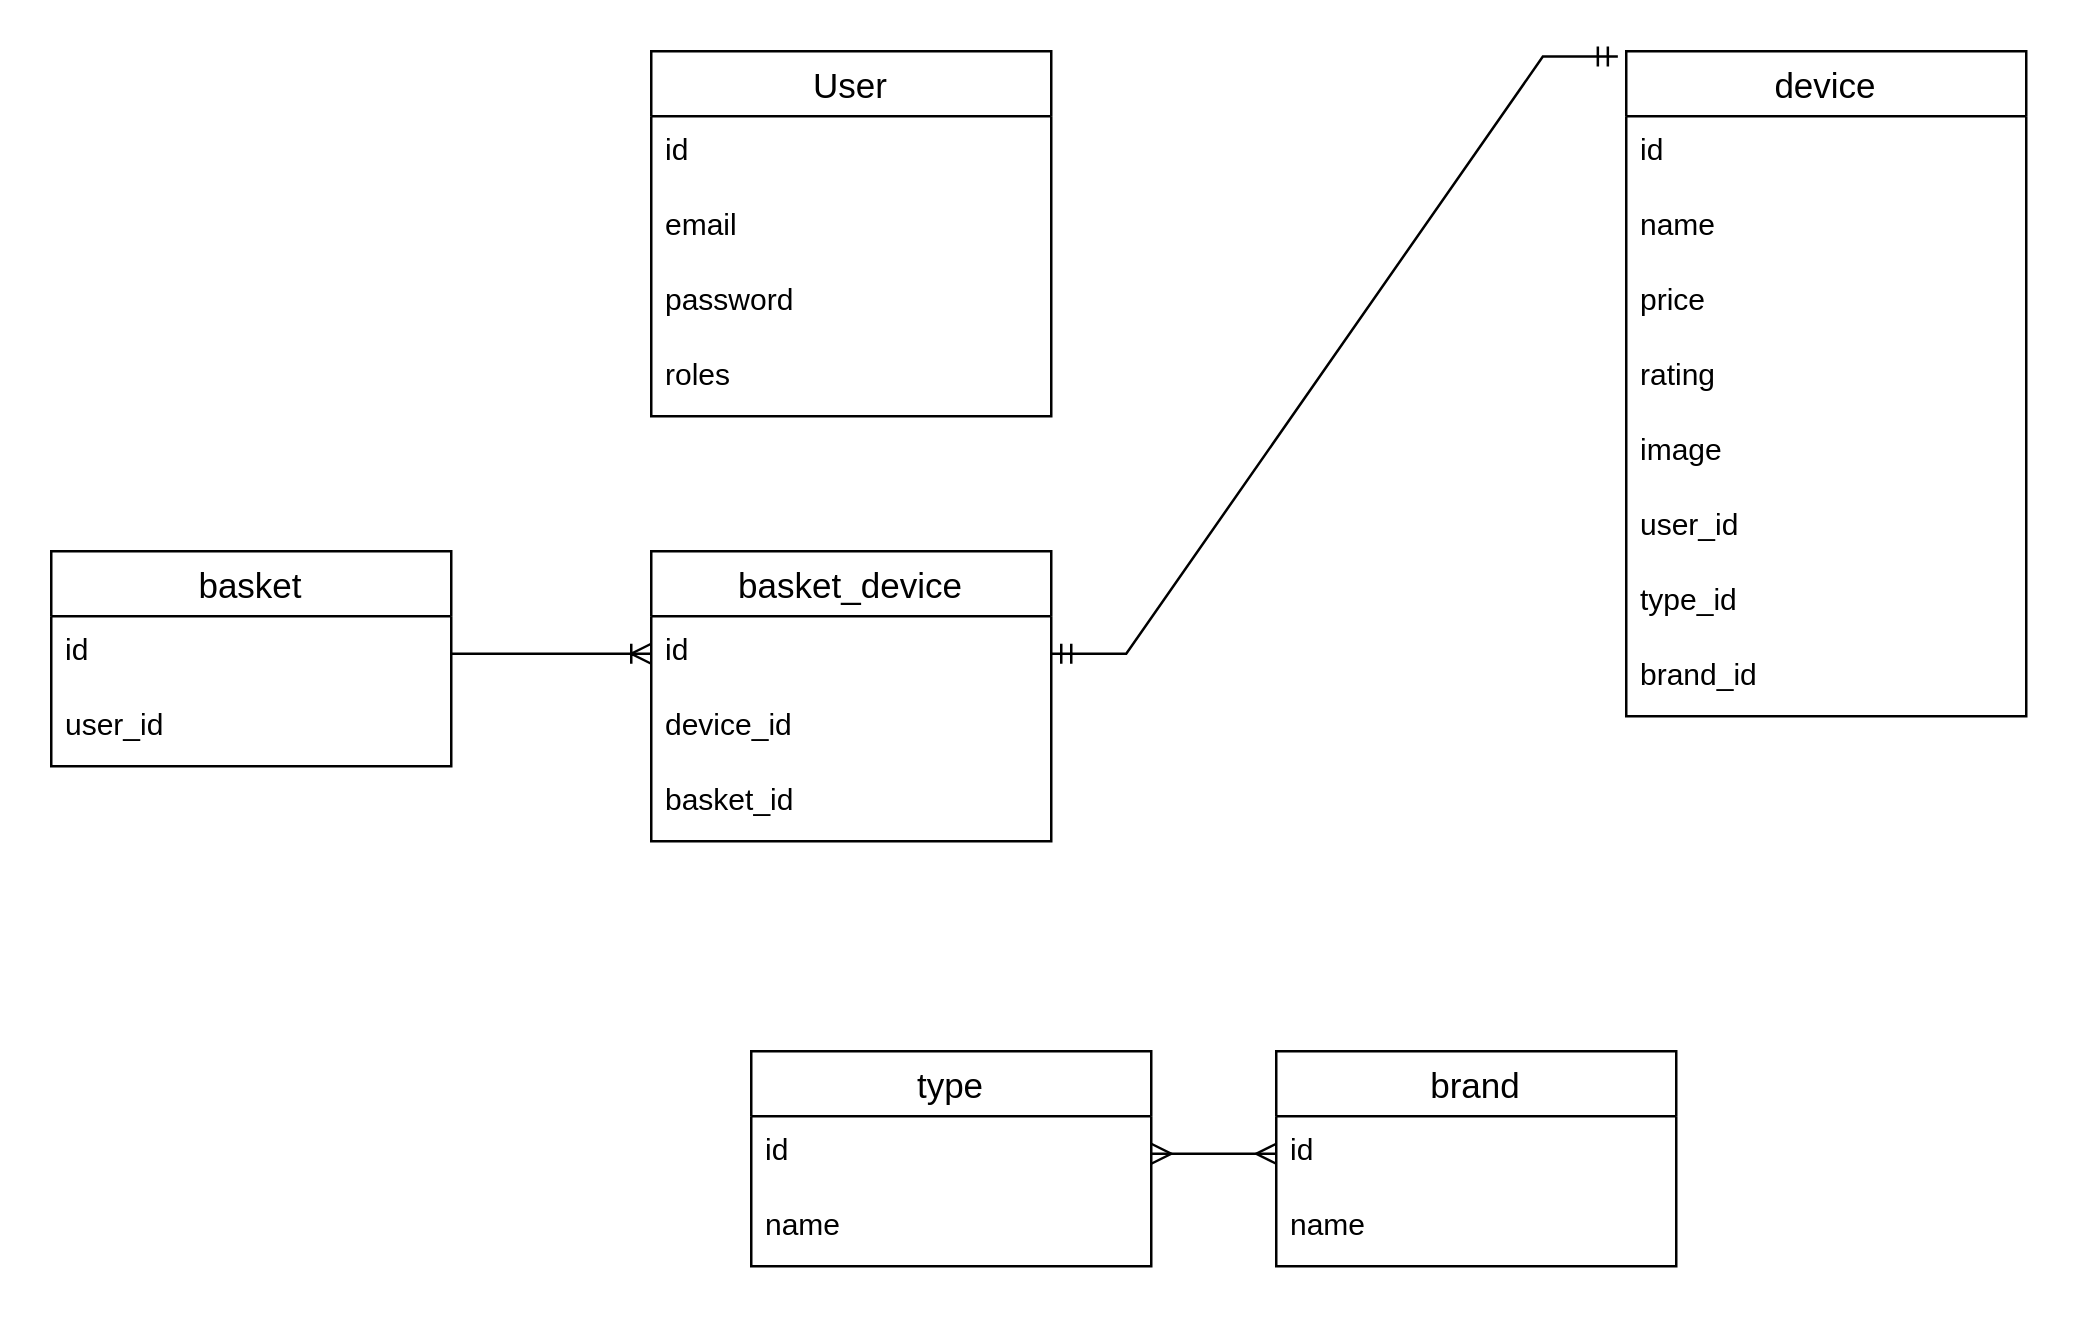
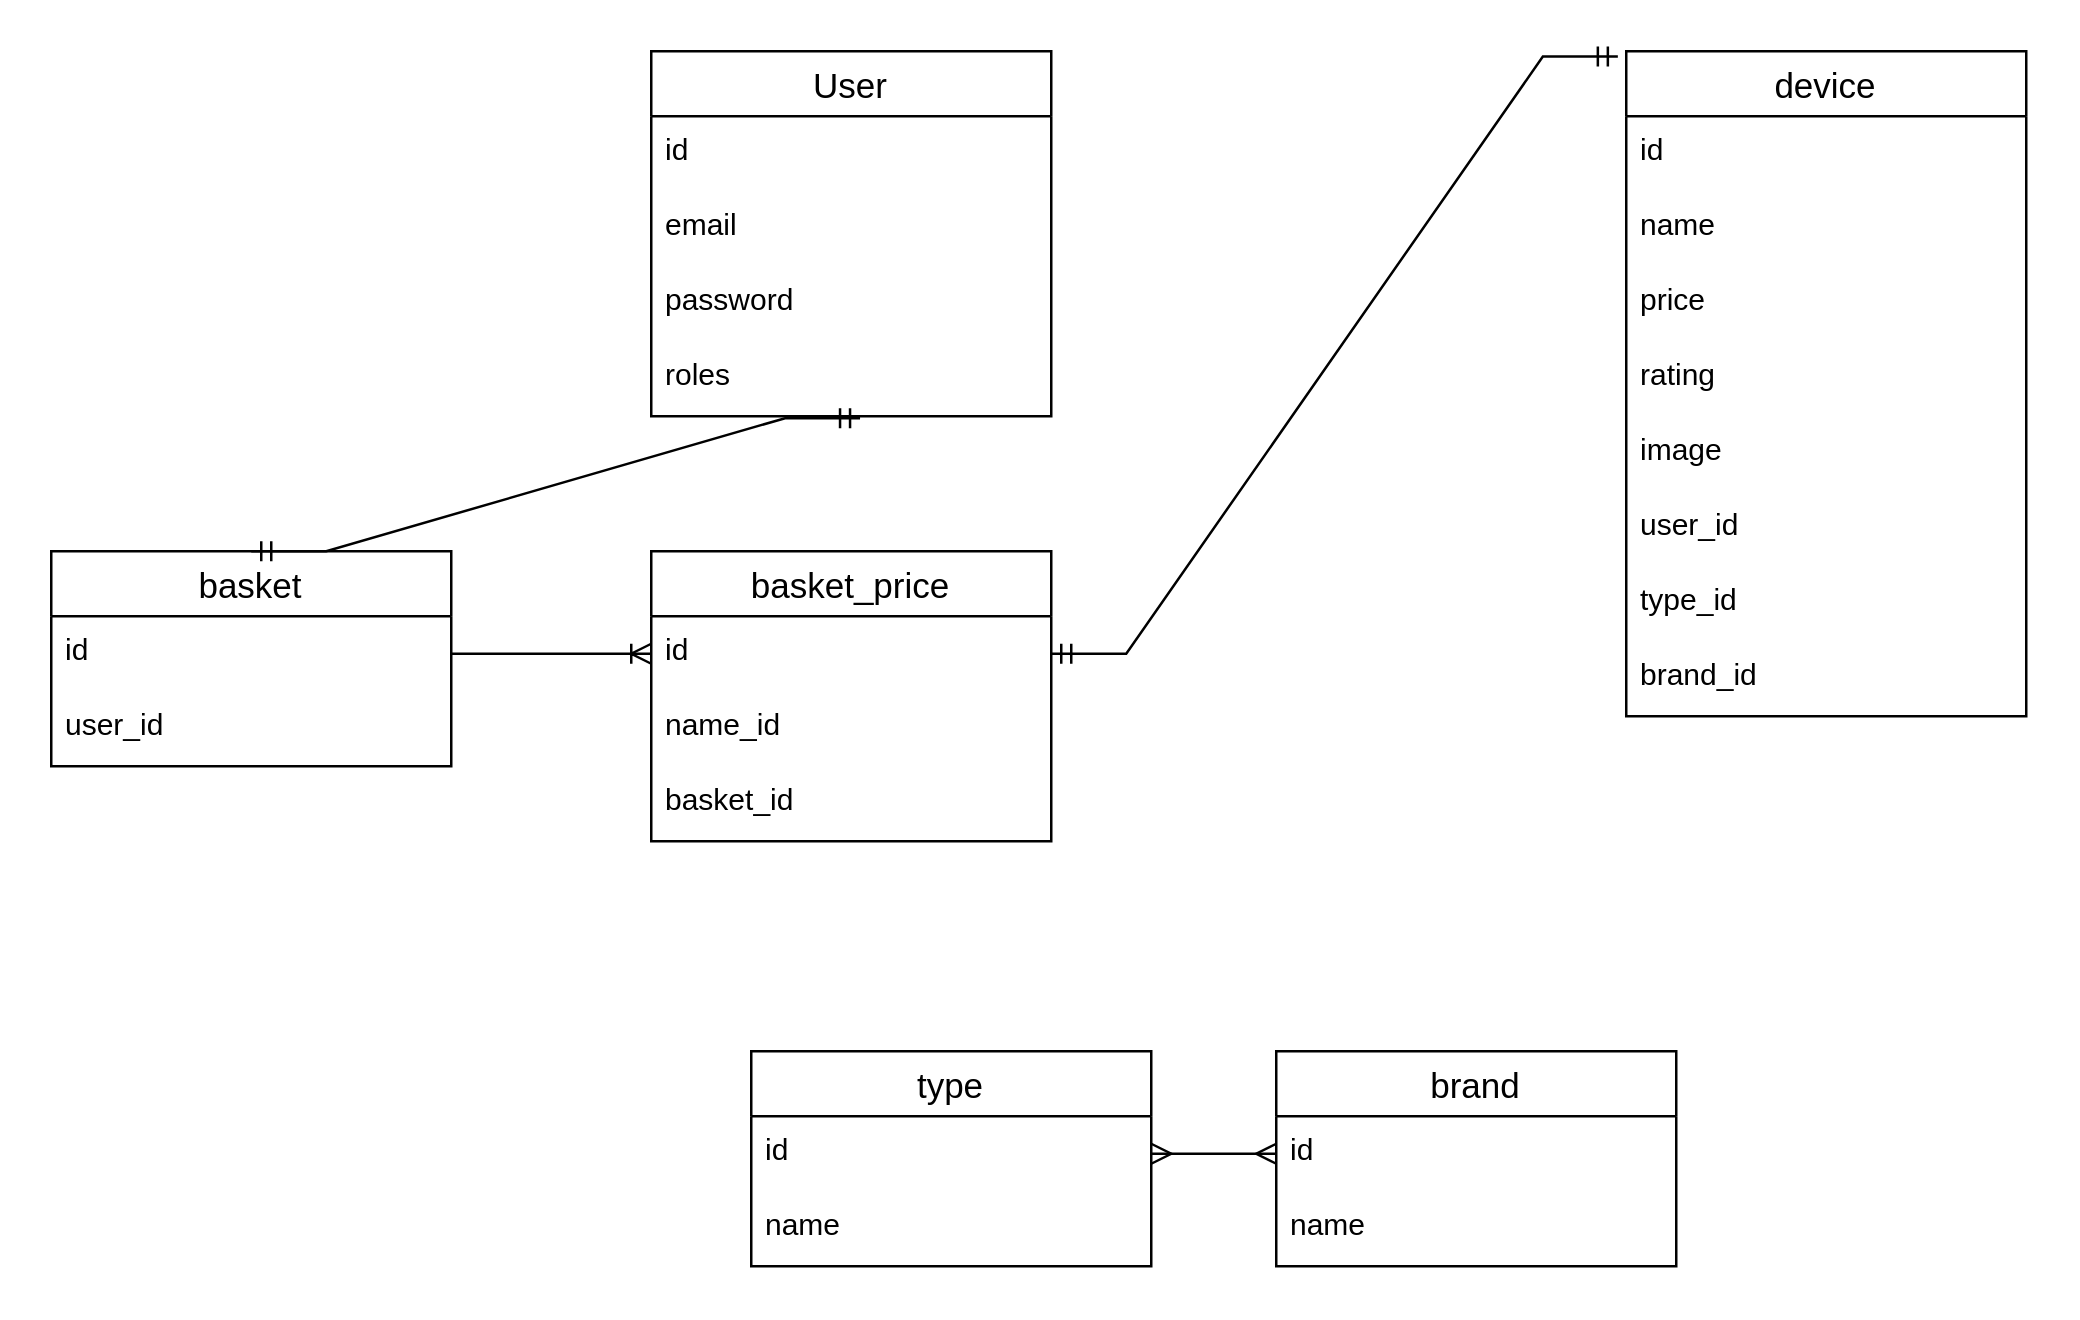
edge "roles" -- "basket": added
node "basket_device": label "basket_device" -> "basket_price"
node "device_id": label "device_id" -> "name_id"
